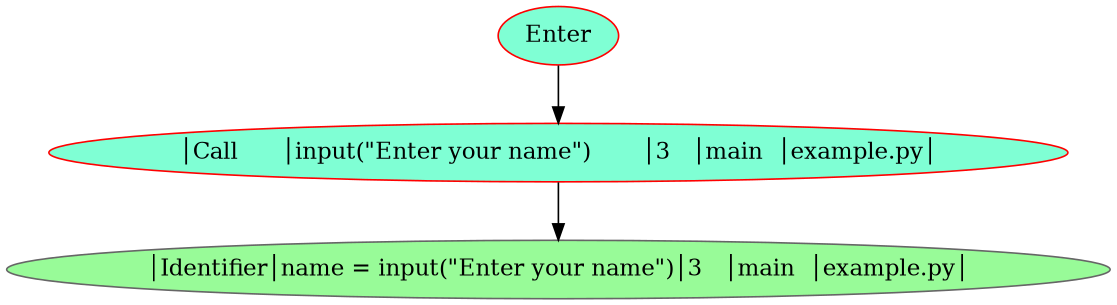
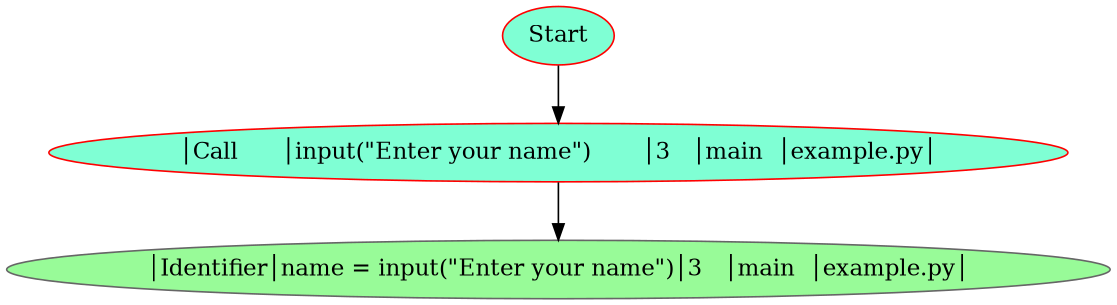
node "Enter": label "Enter" -> "Start"
